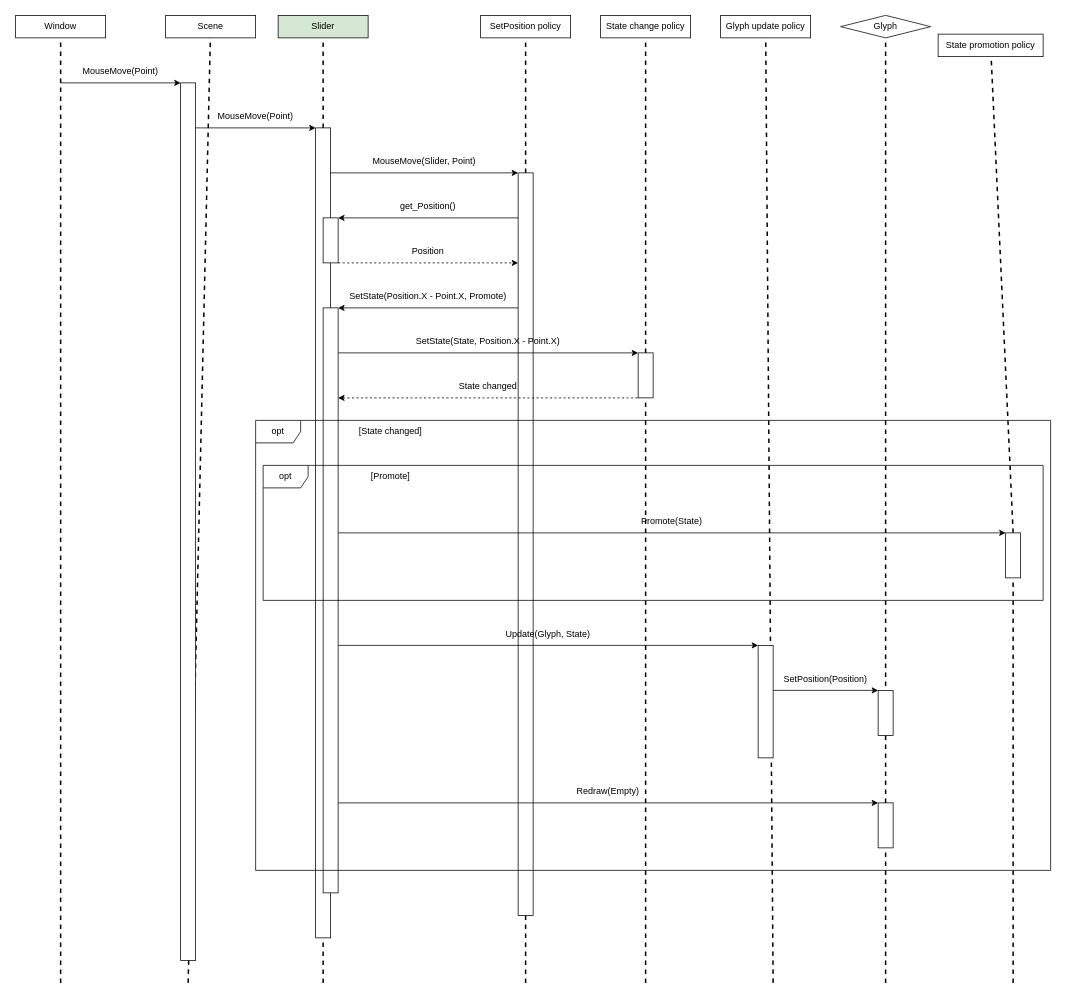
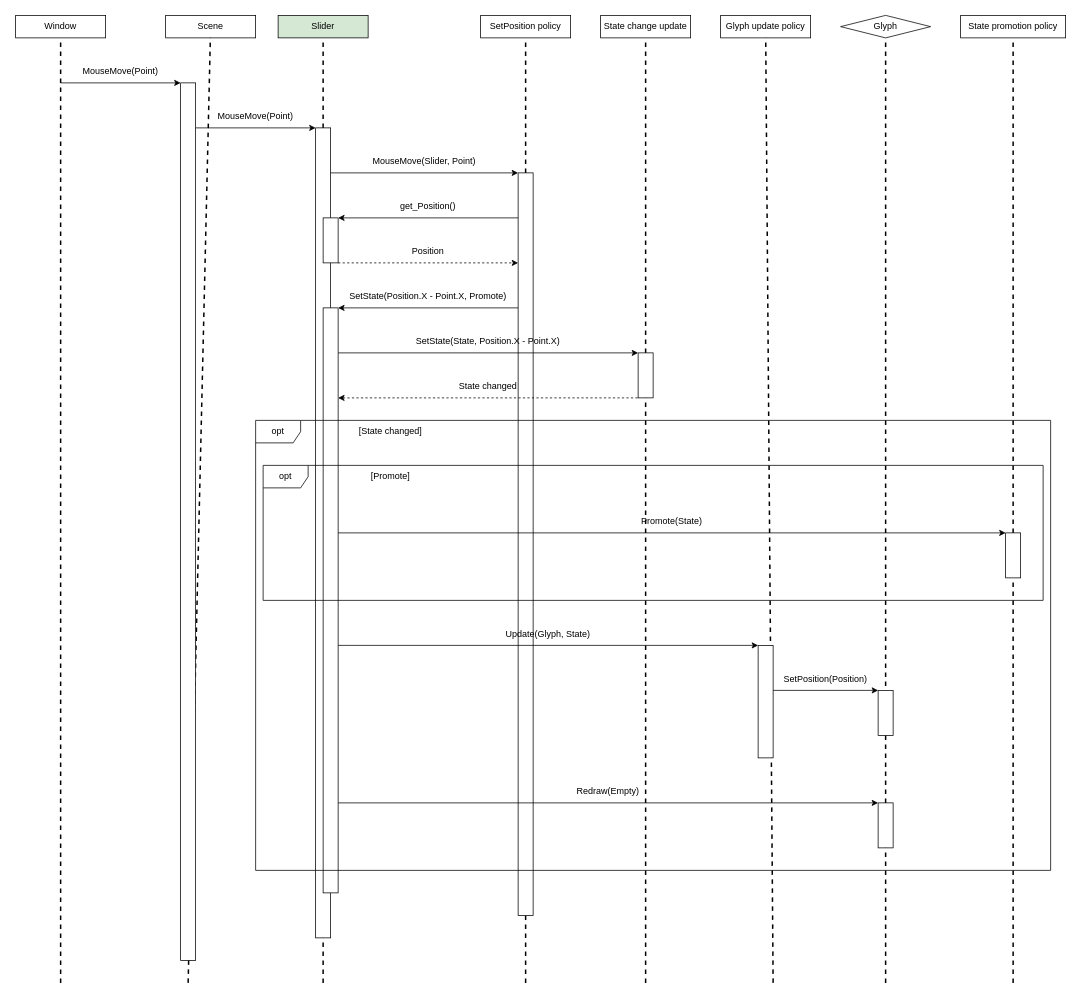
node "State change policy": label "State change policy" -> "State change update"
node "State promotion policy": moved (990, 45) -> (1013, 27)
